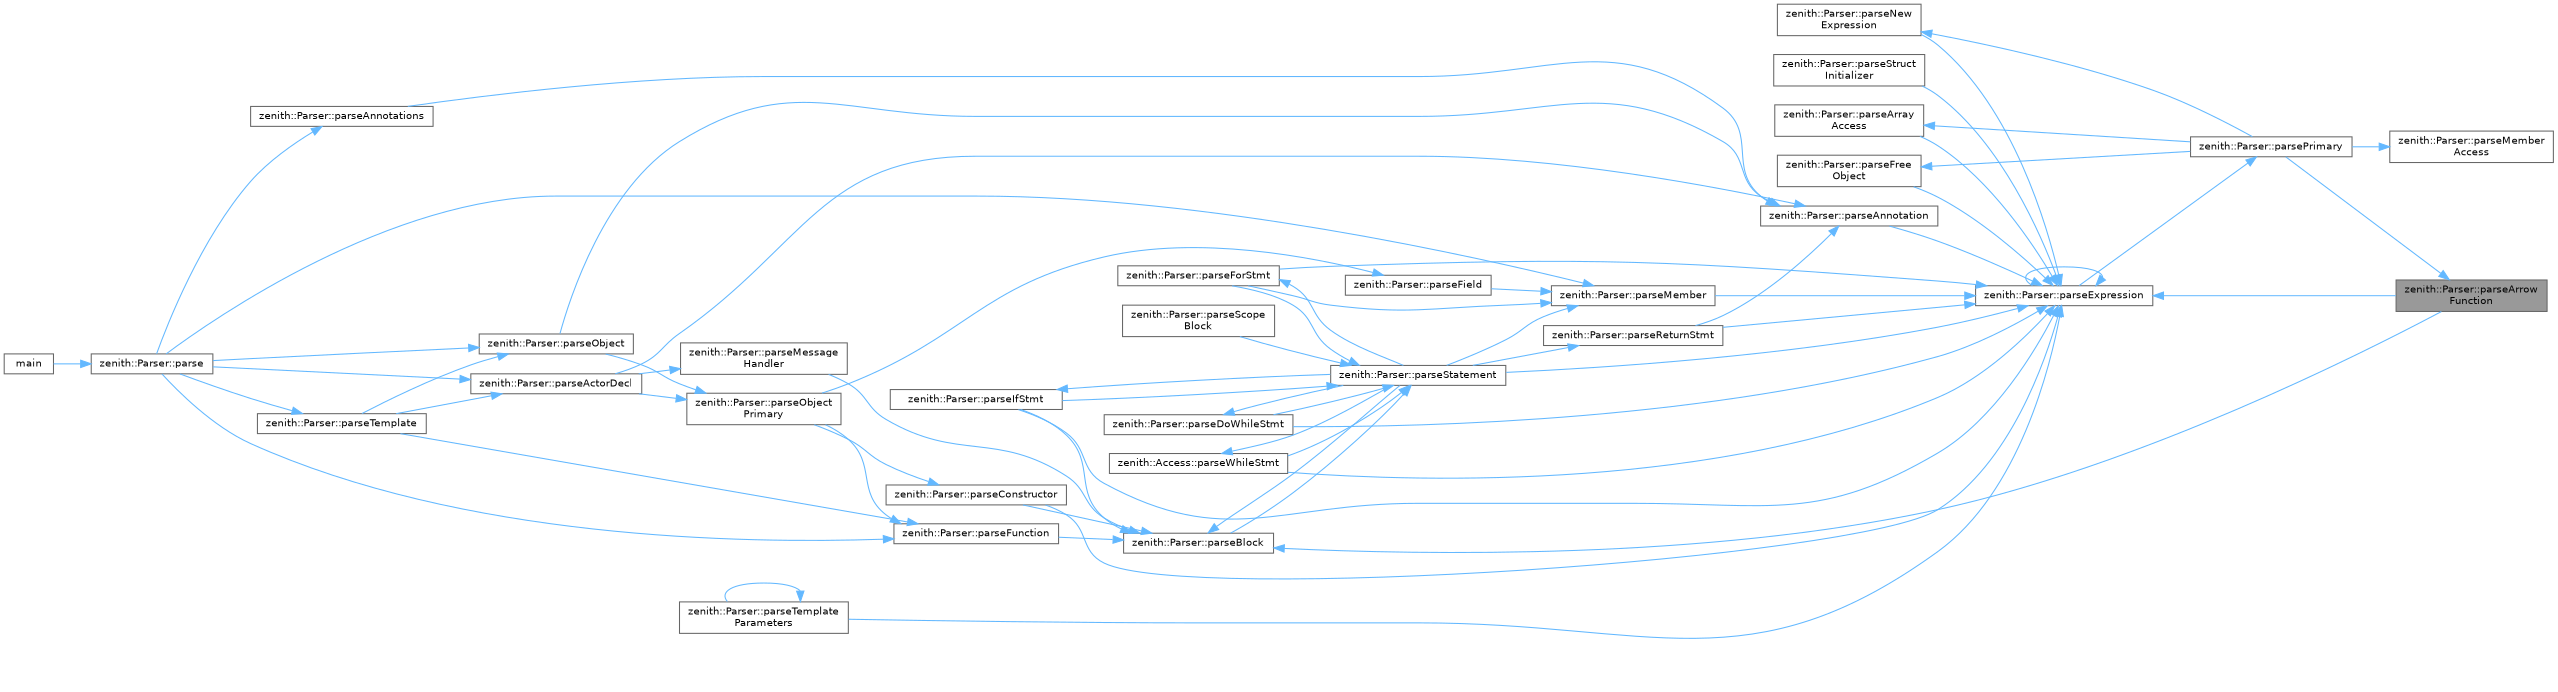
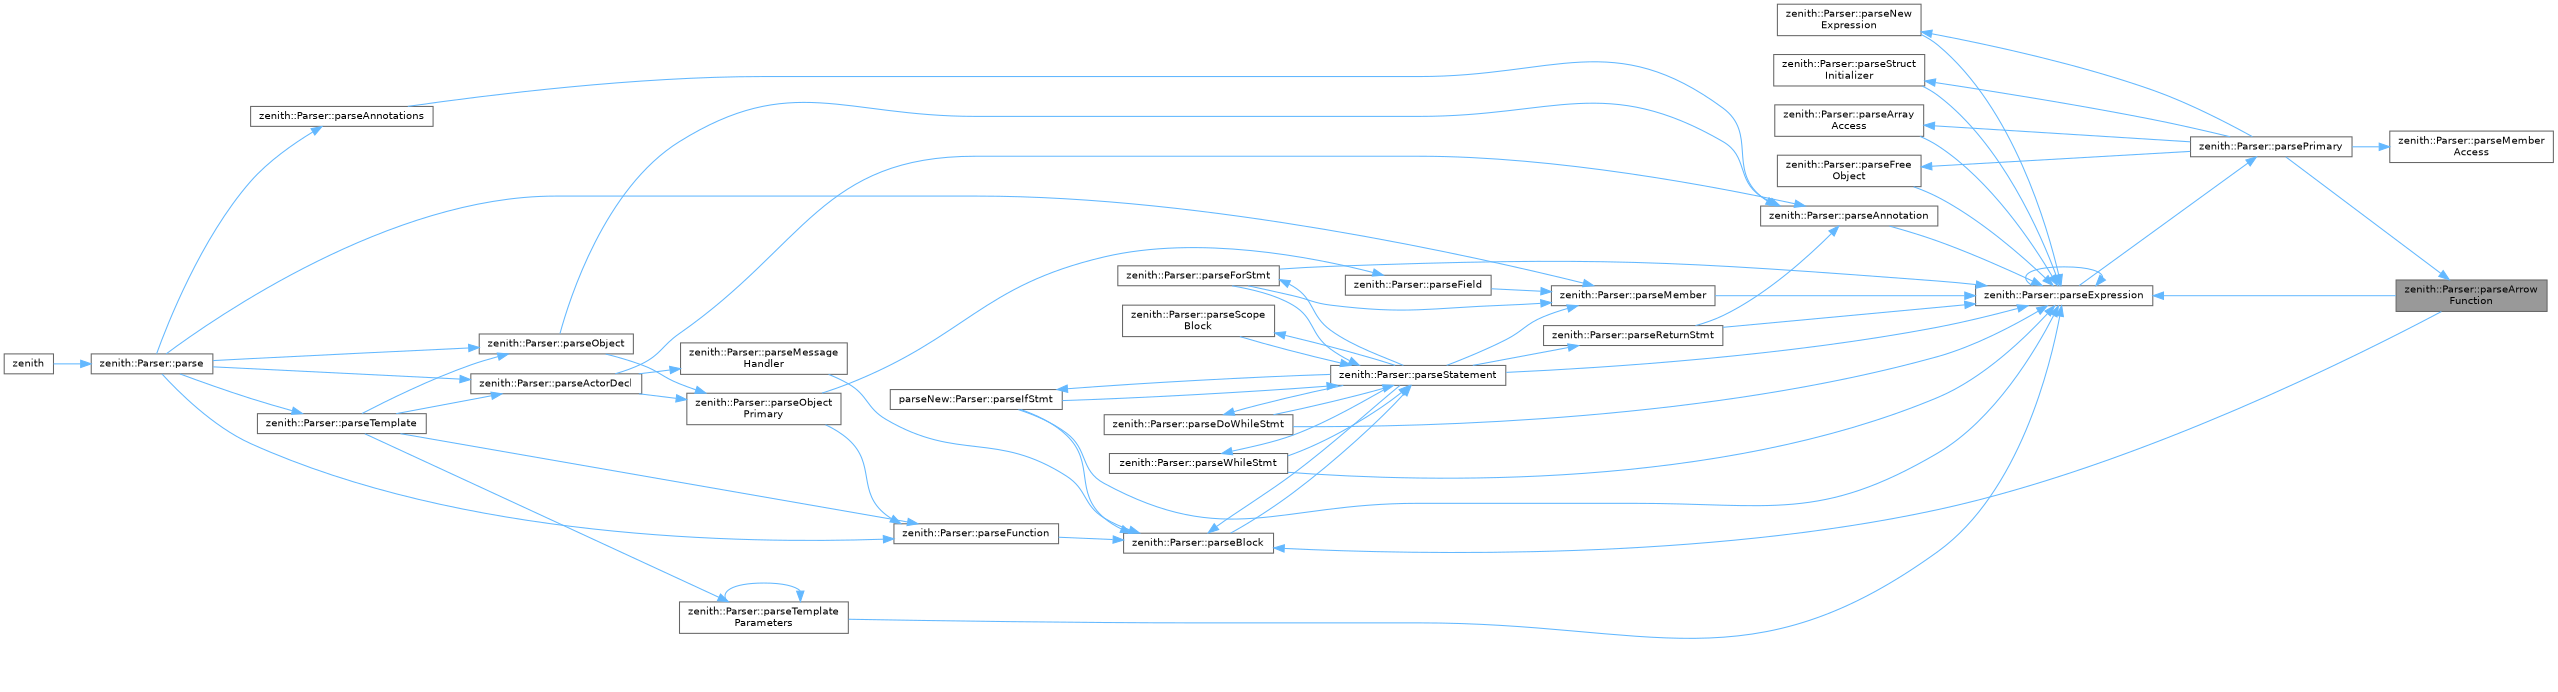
edge "zenith::Parser::parsePrimary" -> "zenith::Parser::parseStruct Initializer": added
edge "zenith::Parser::parseStatement" -> "zenith::Parser::parseScope Block": added
node "main": label "main" -> "zenith"
node "zenith::Parser::parseIfStmt": label "zenith::Parser::parseIfStmt" -> "parseNew::Parser::parseIfStmt"
node "zenith::Access::parseWhileStmt": label "zenith::Access::parseWhileStmt" -> "zenith::Parser::parseWhileStmt"
node "zenith::Parser::parseConstructor": removed
edge "zenith::Parser::parseTemplate" -> "zenith::Parser::parseTemplate Parameters": added
